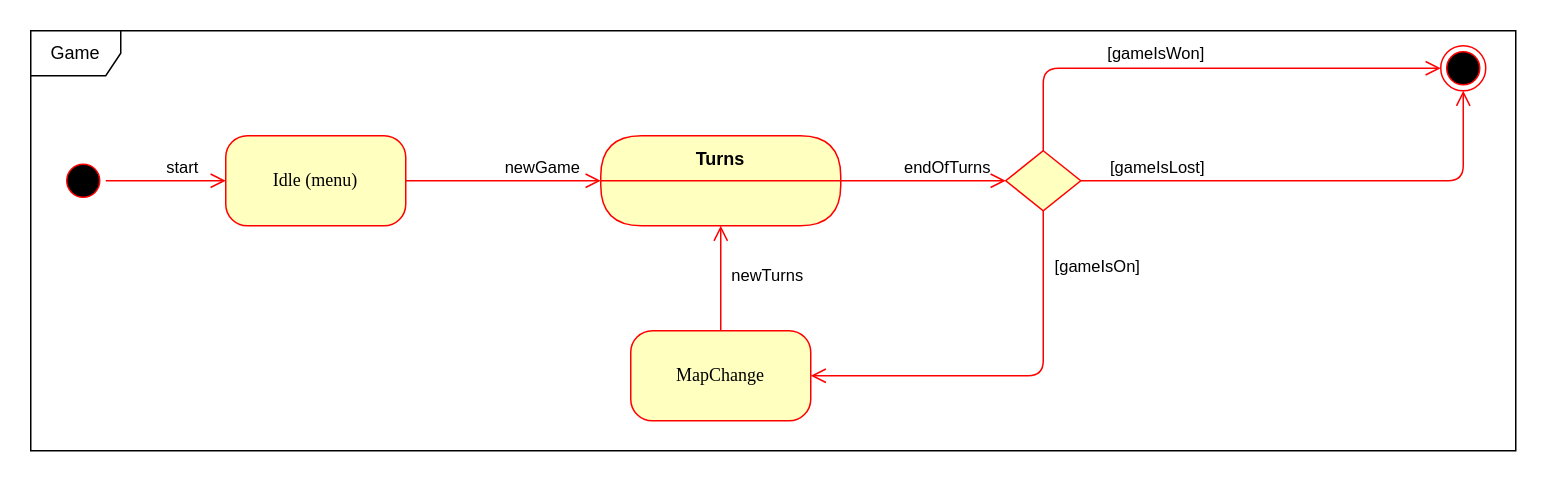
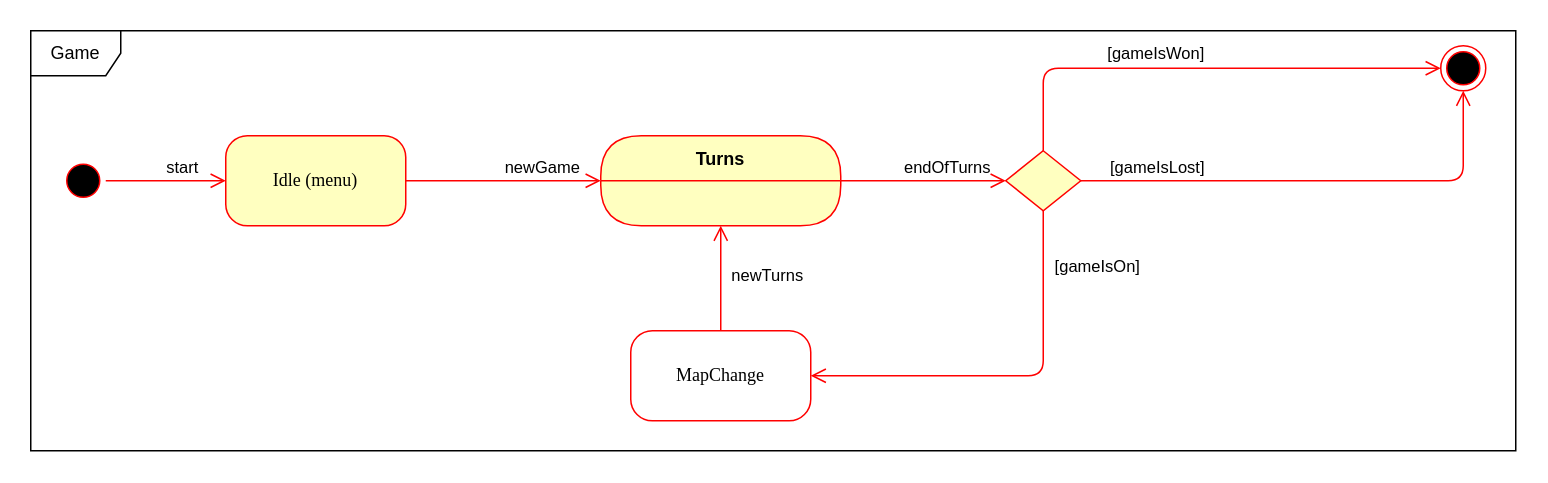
node "MapChange": fillcolor #ffffc0 -> #ffffff
